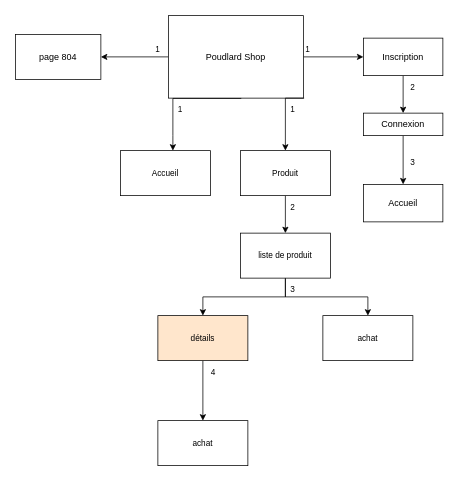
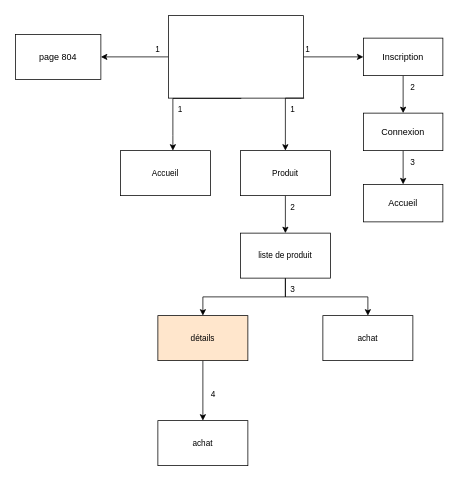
node "Poudlard Shop": removed
node "Connexion": size 80x23 -> 80x38
node "4": moved (213, 372) -> (213, 394)
